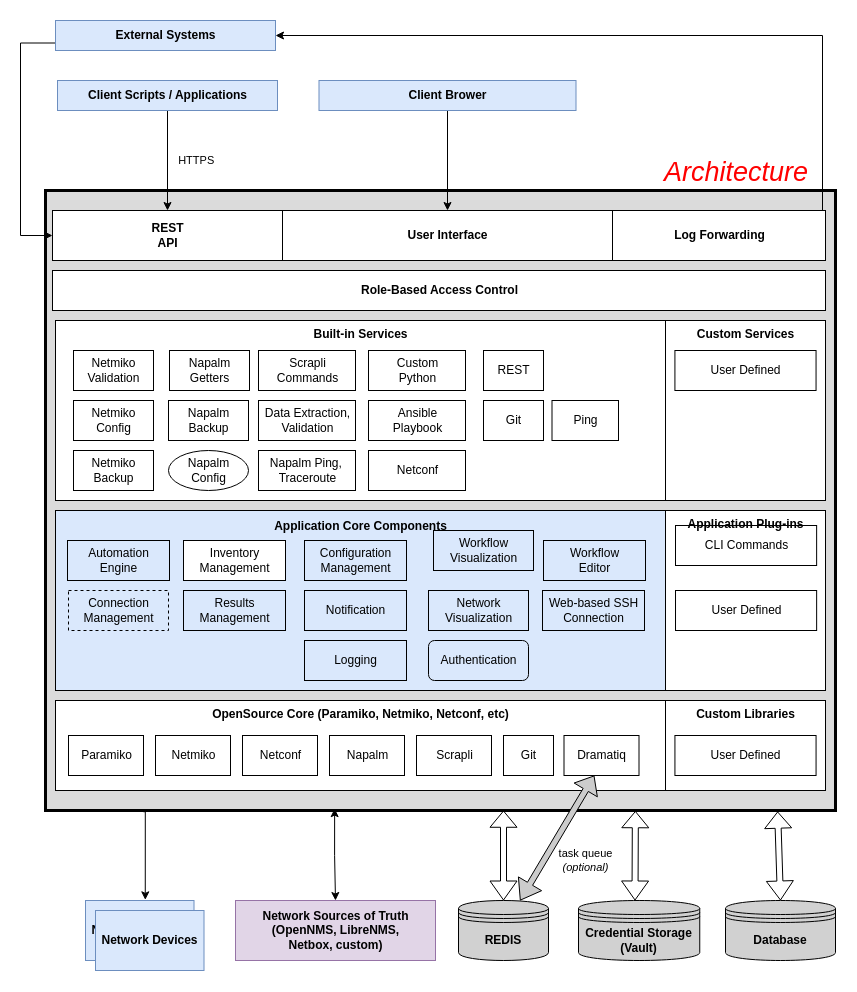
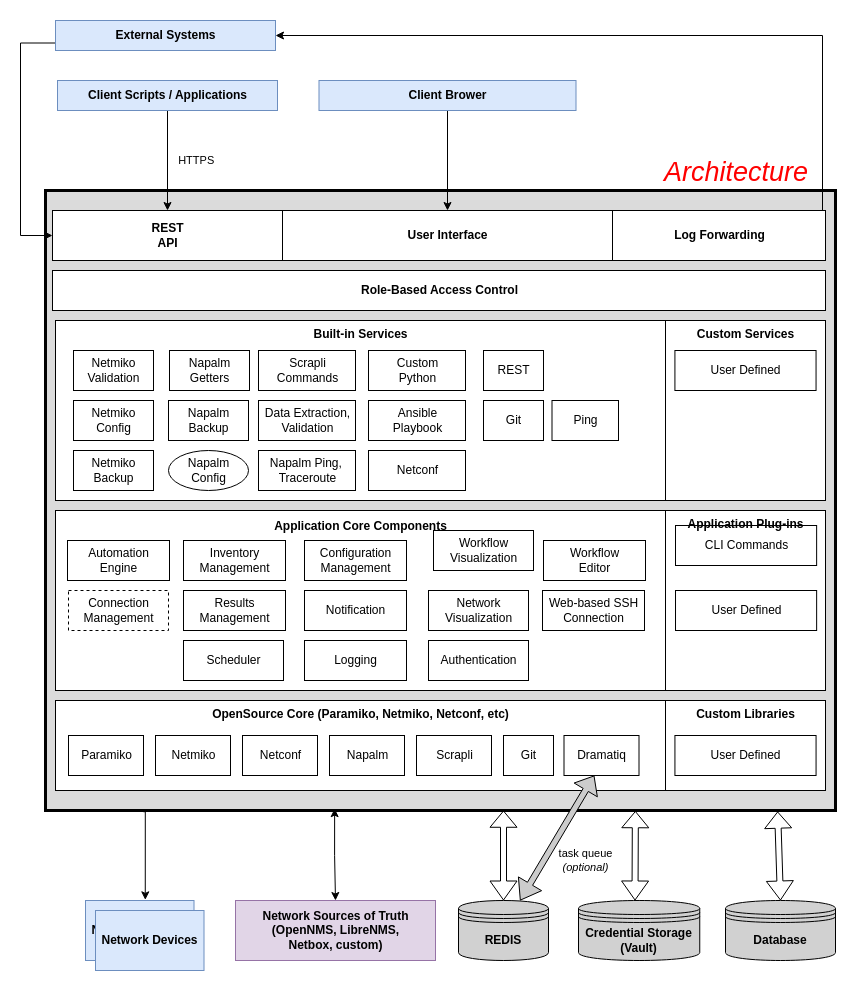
node "Application Core Components": fillcolor #dae8fc -> #ffffff
node "Scheduler": added
node "Authentication": shape rounded rectangle -> rectangle
